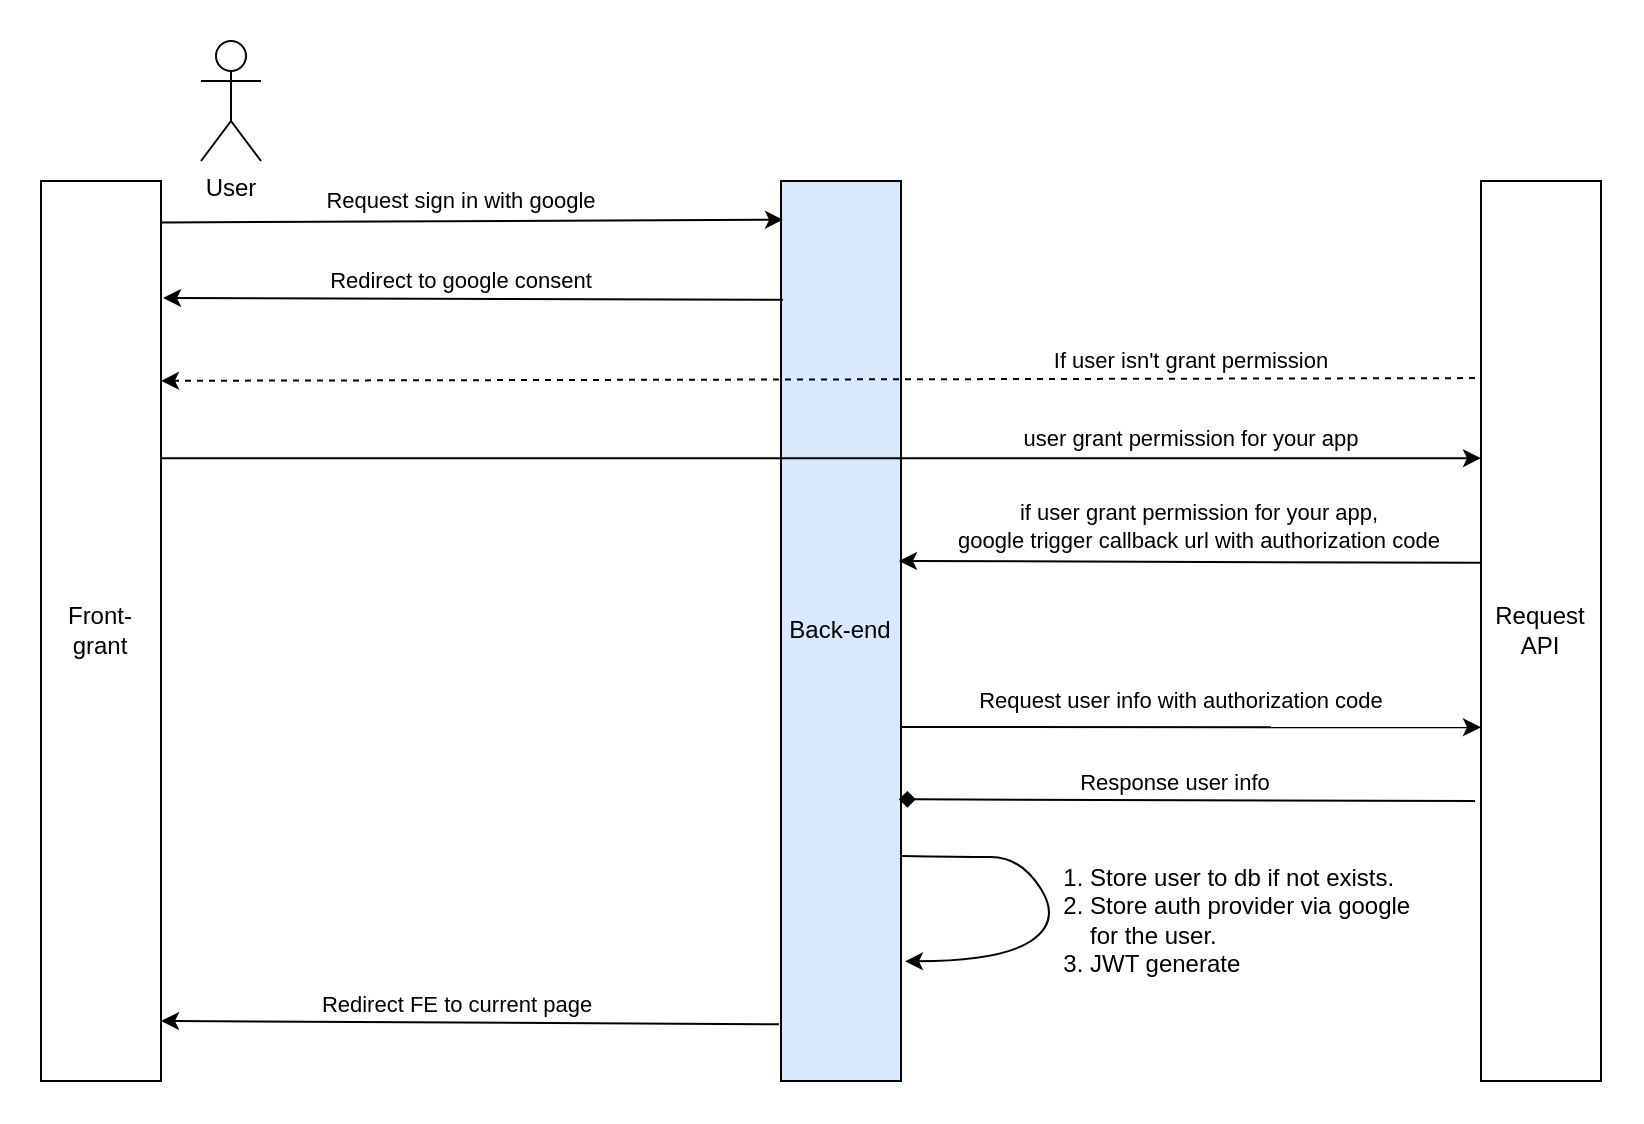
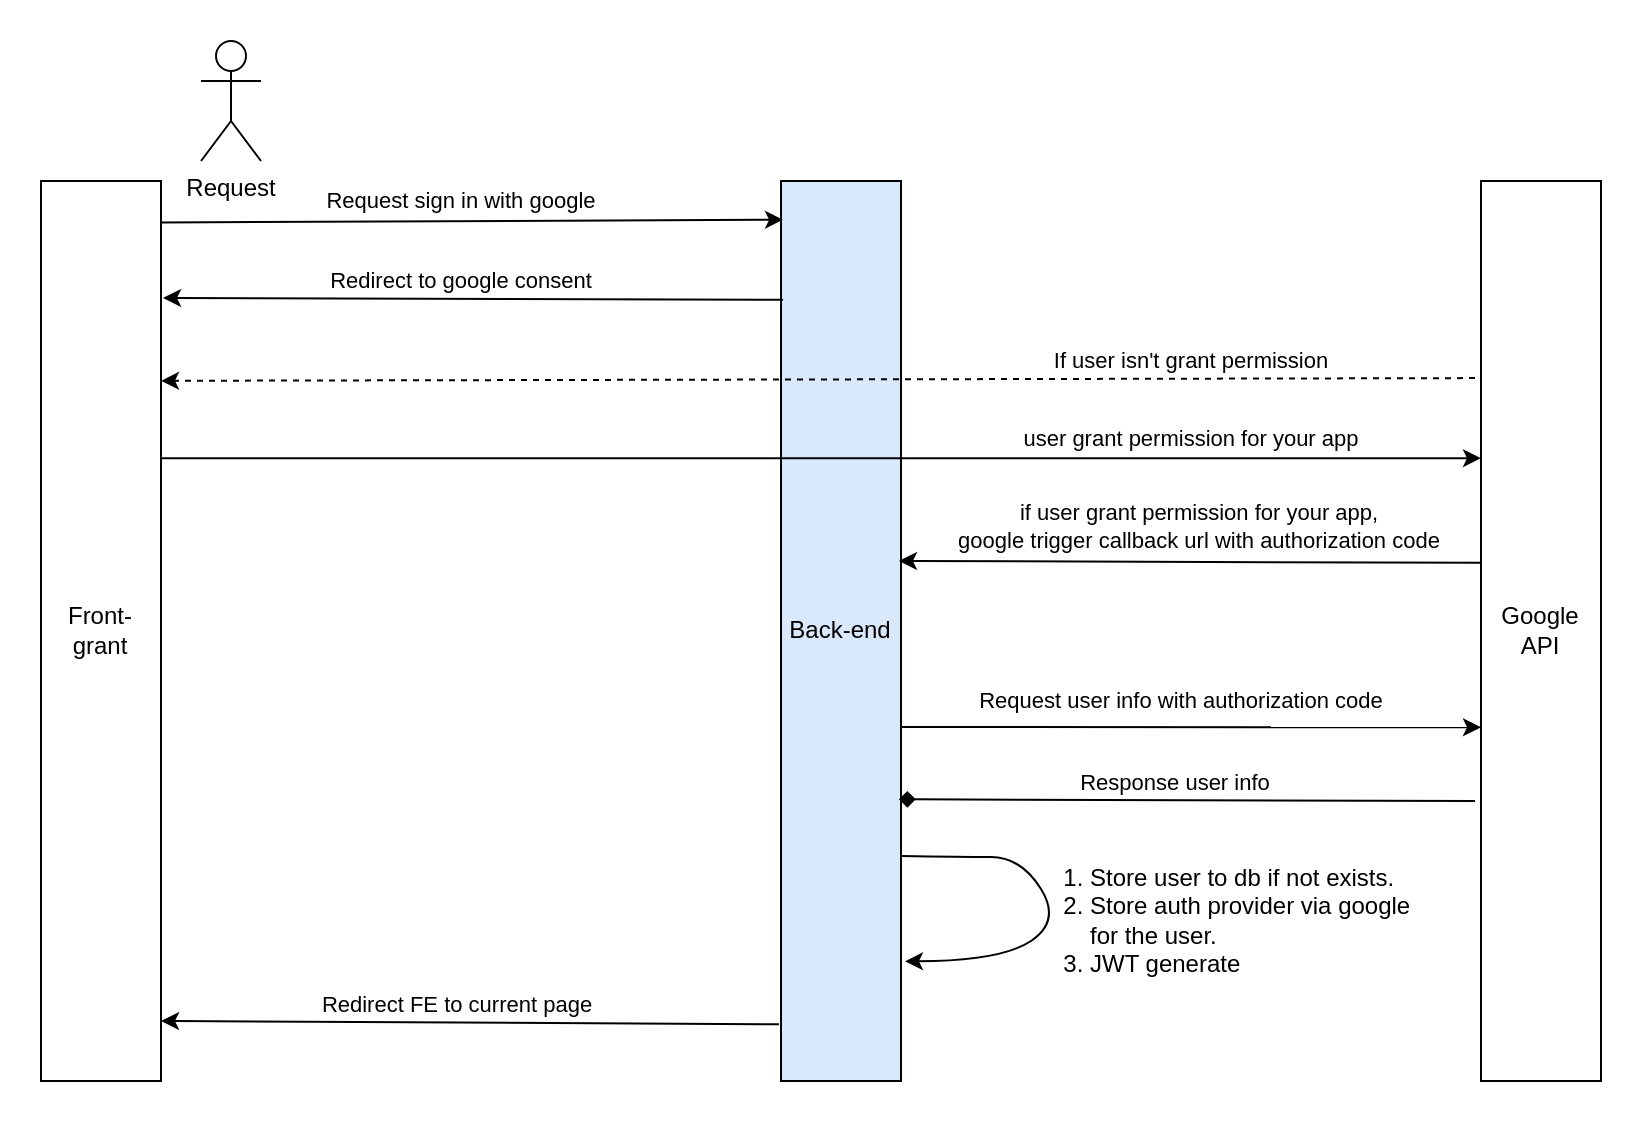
node "User": label "User" -> "Request"
node "Request API": label "Request API" -> "Google API"
